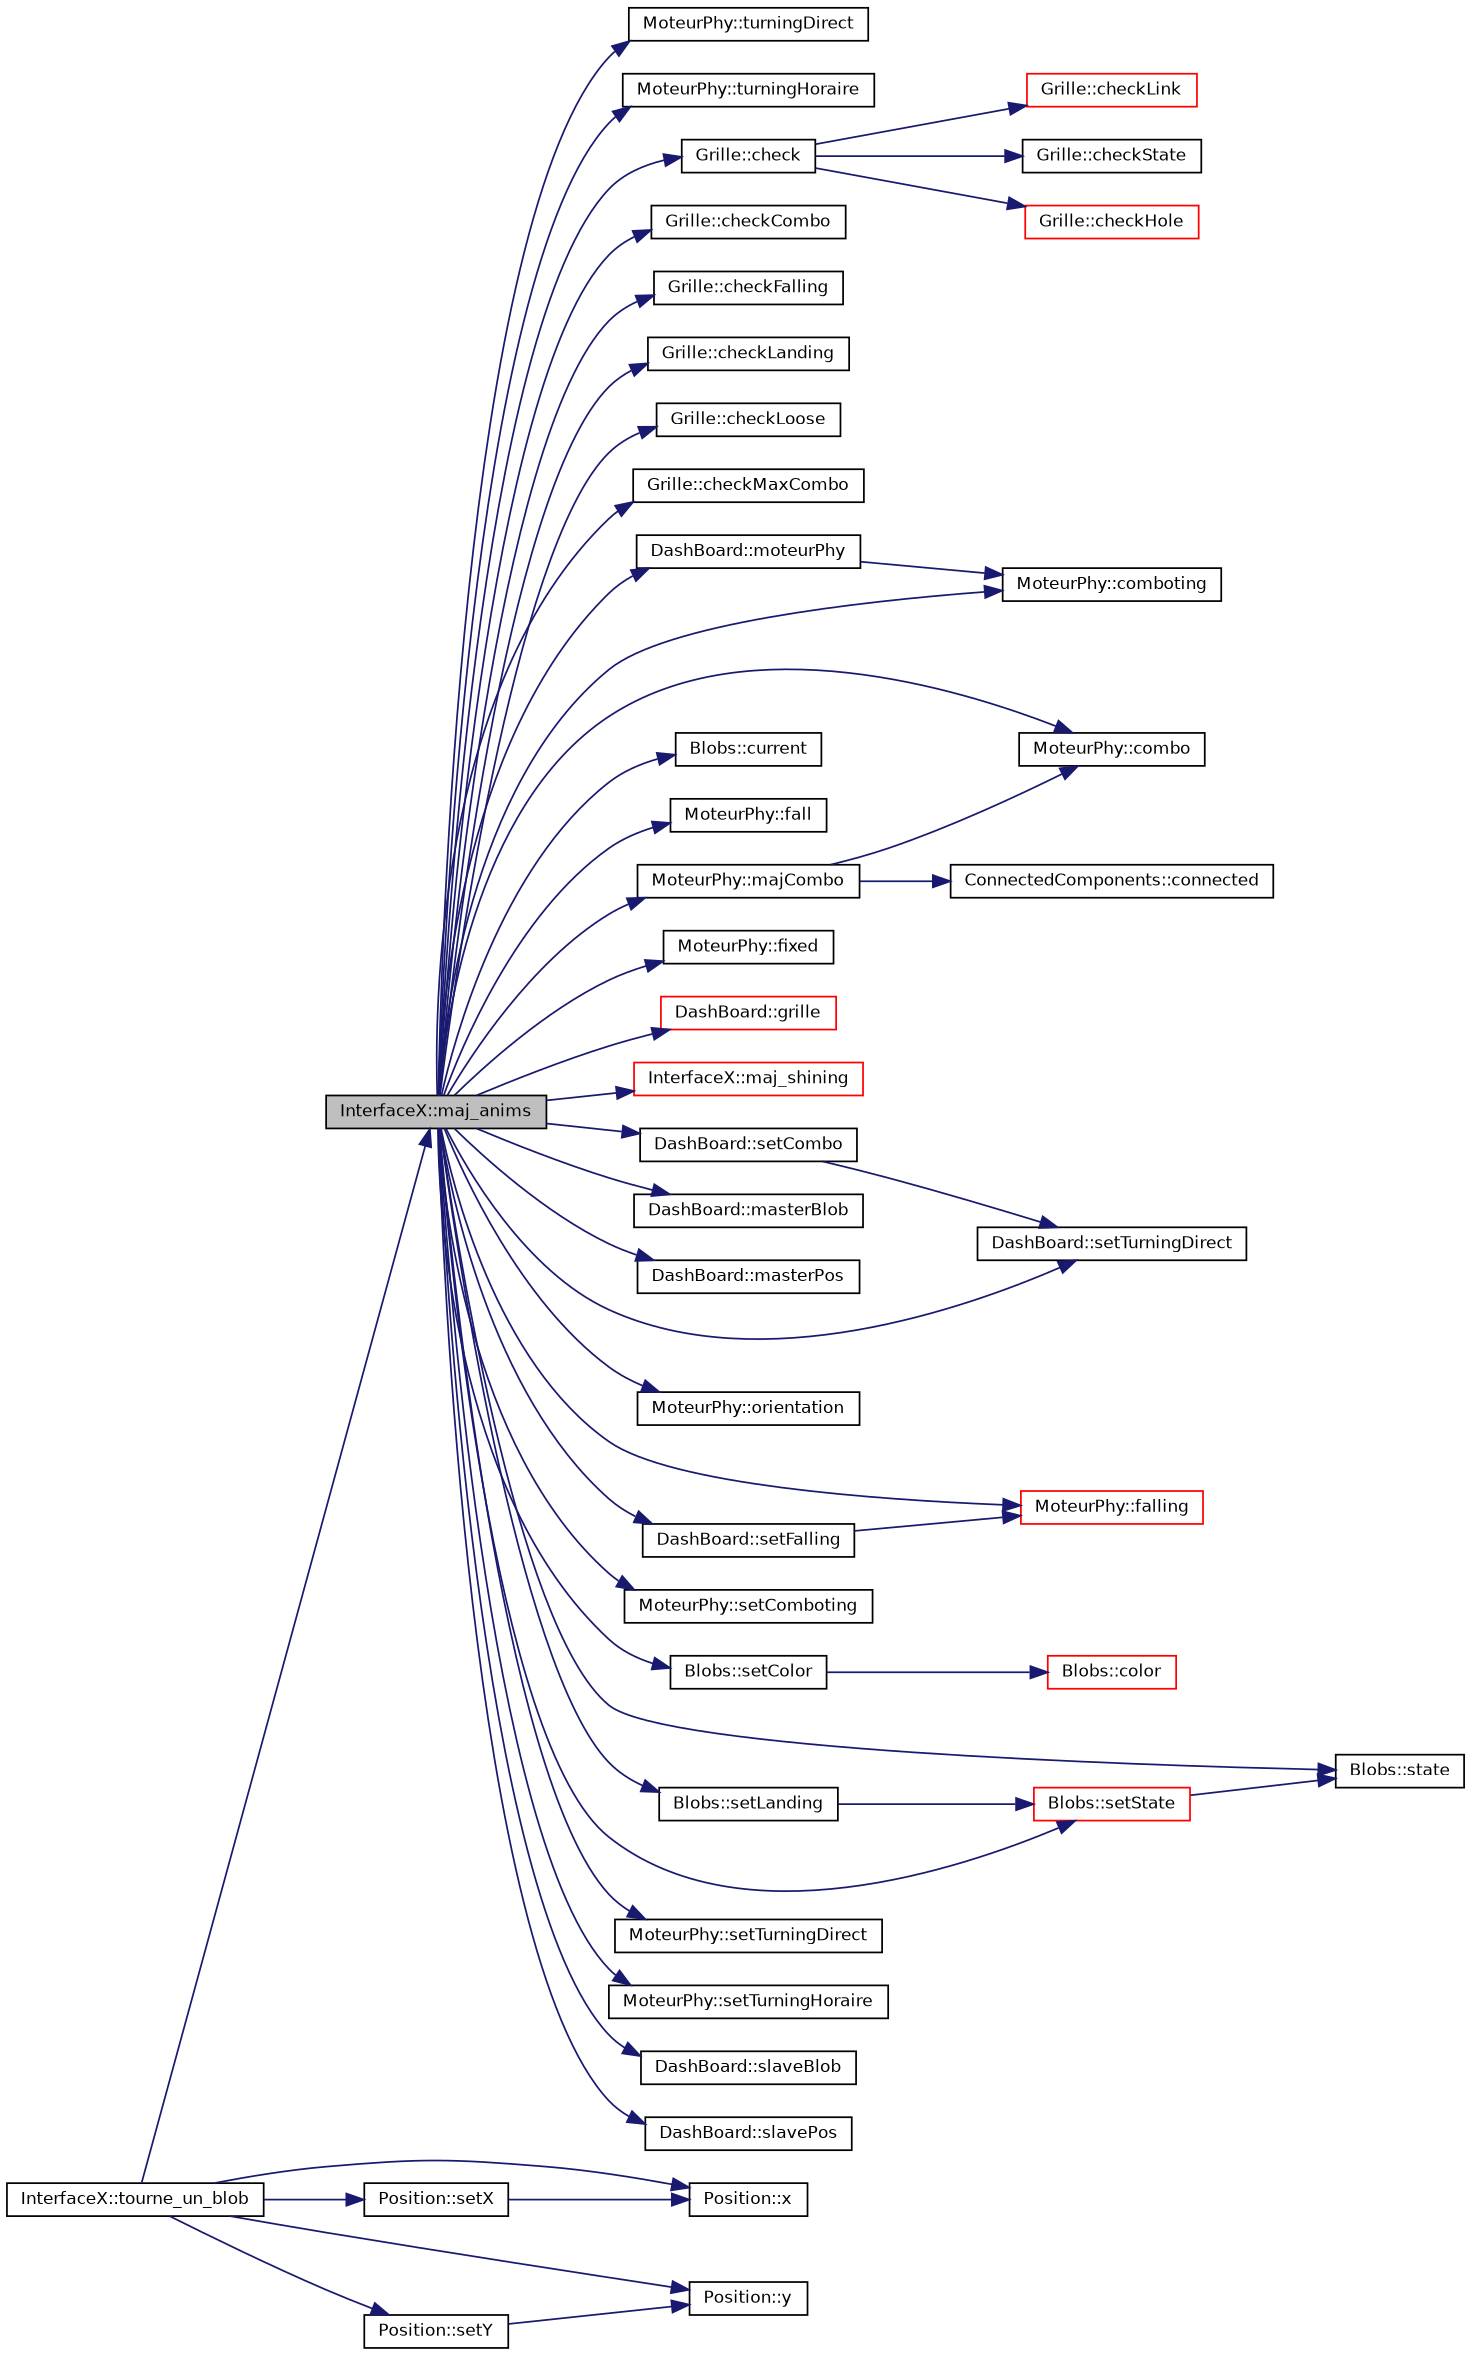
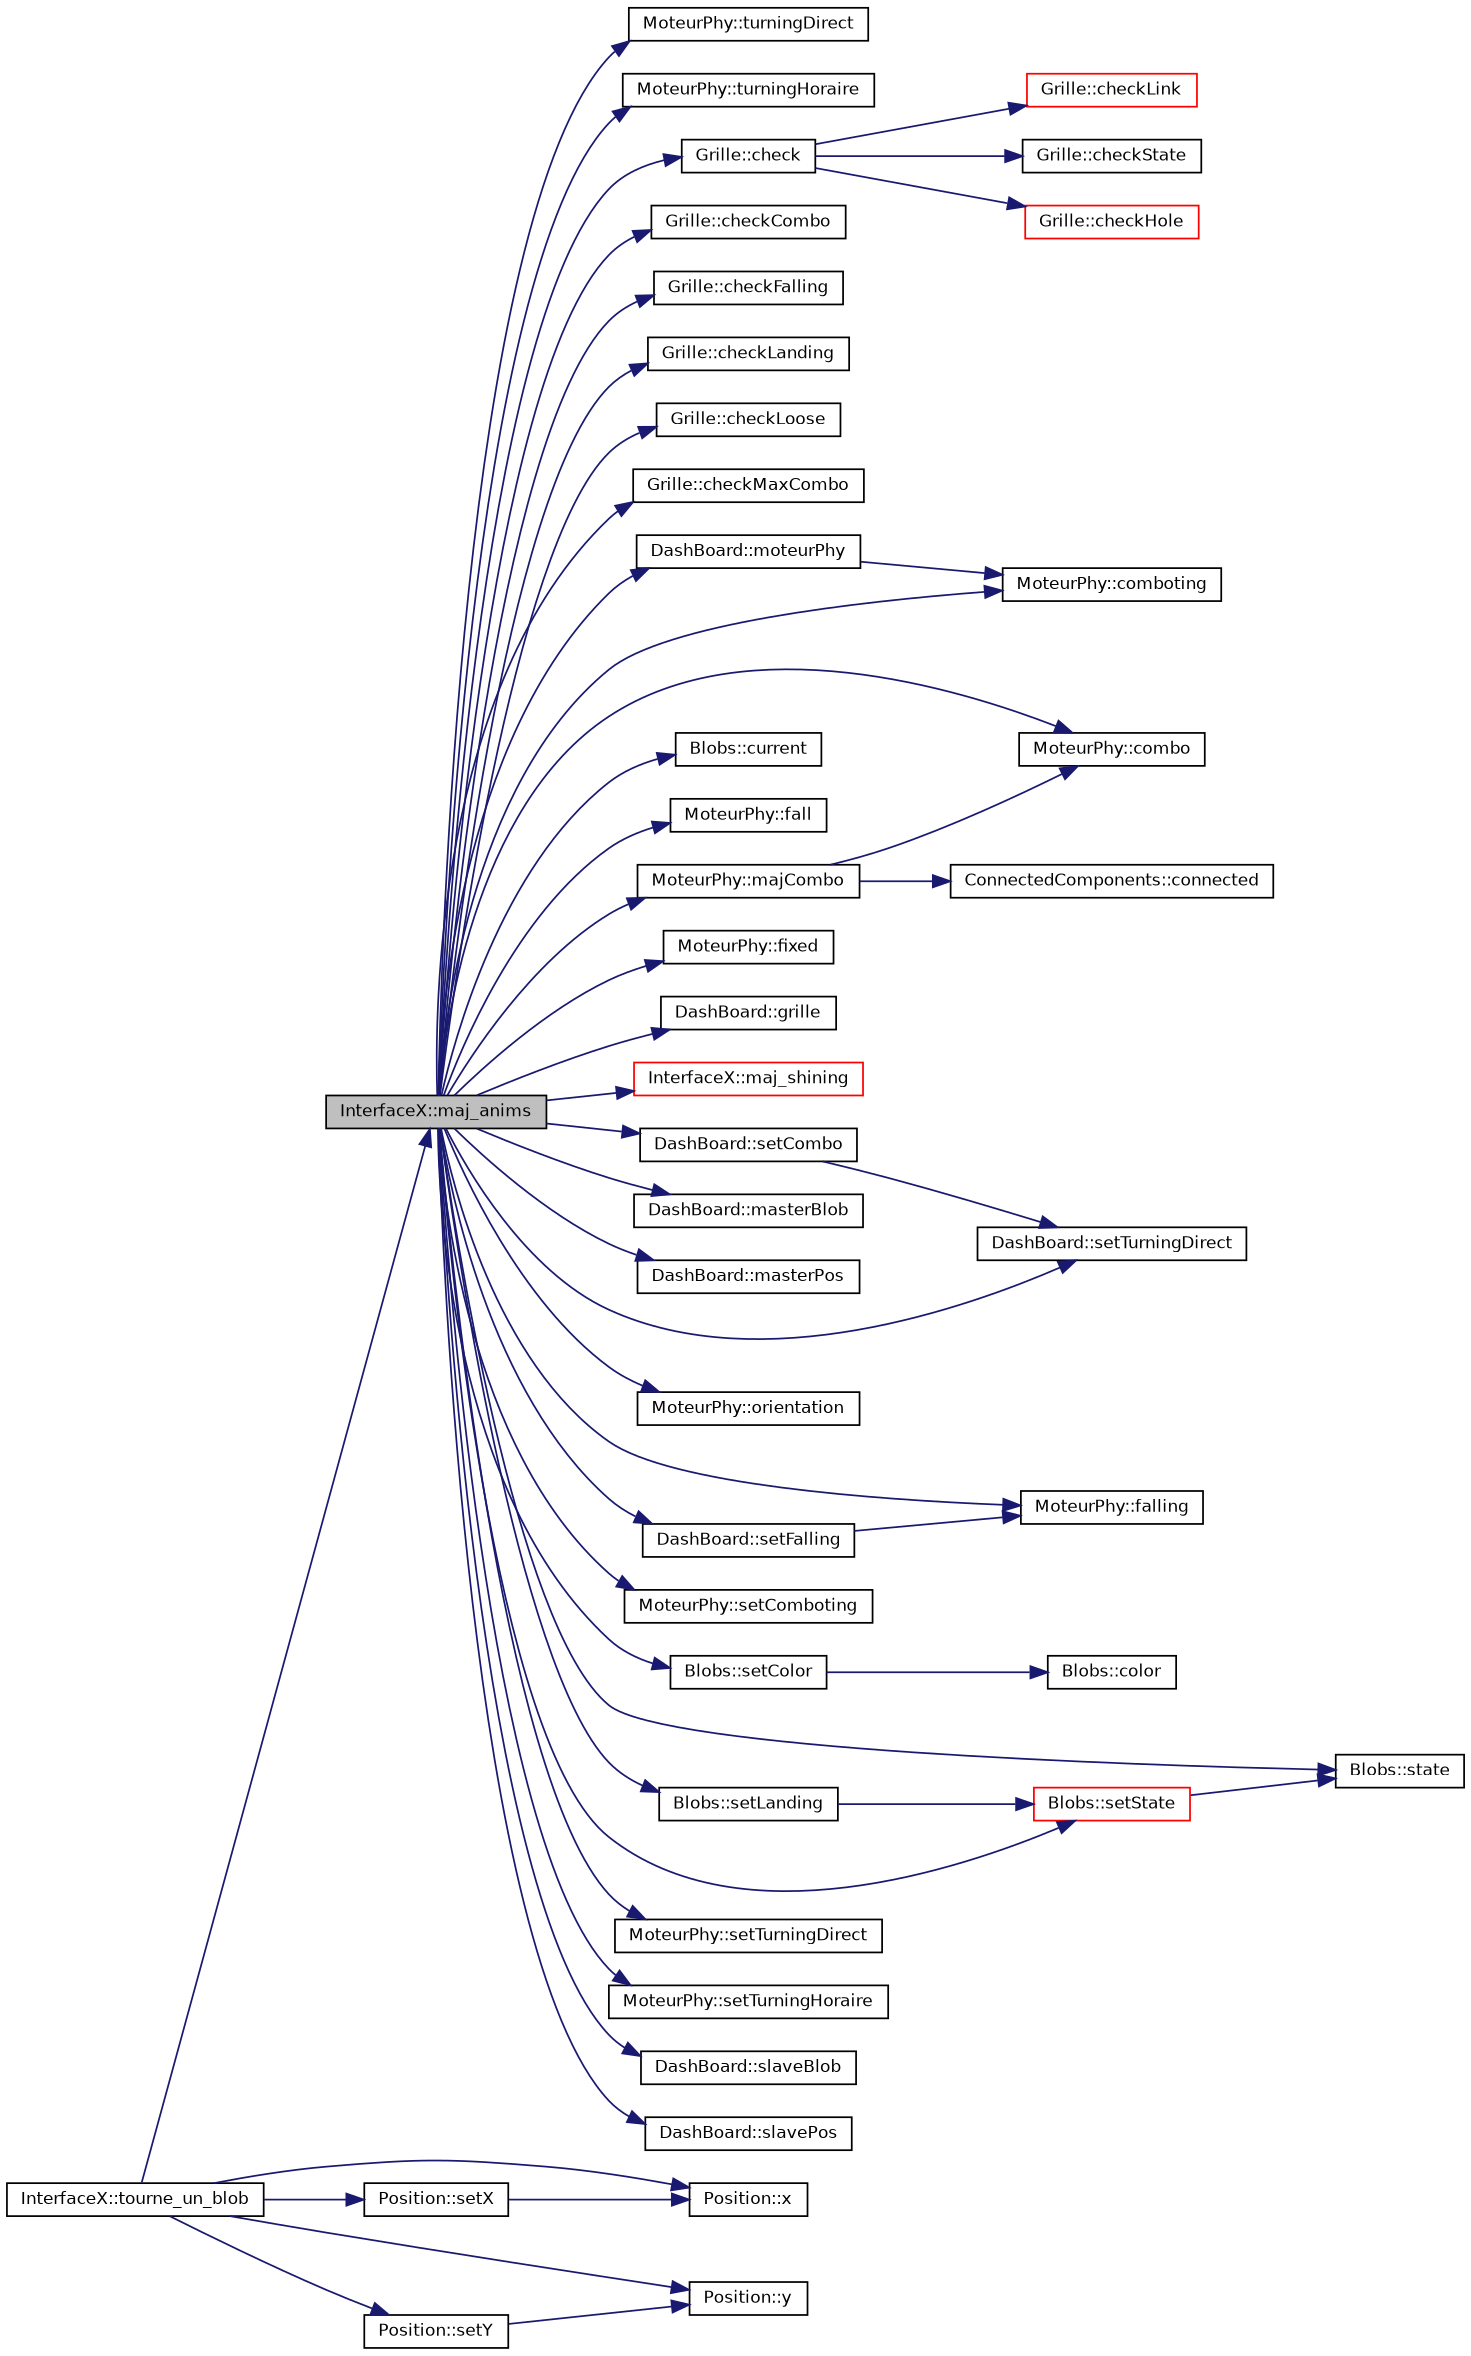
node "DashBoard::grille": color red -> black
node "MoteurPhy::falling": color red -> black
node "Blobs::color": color red -> black
